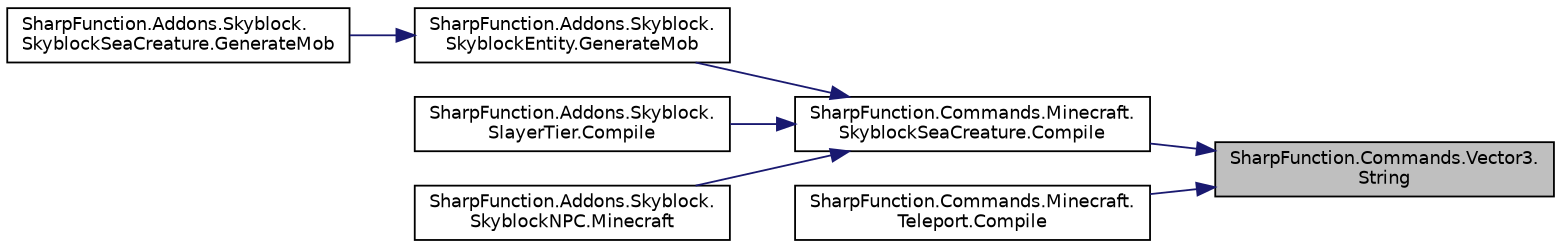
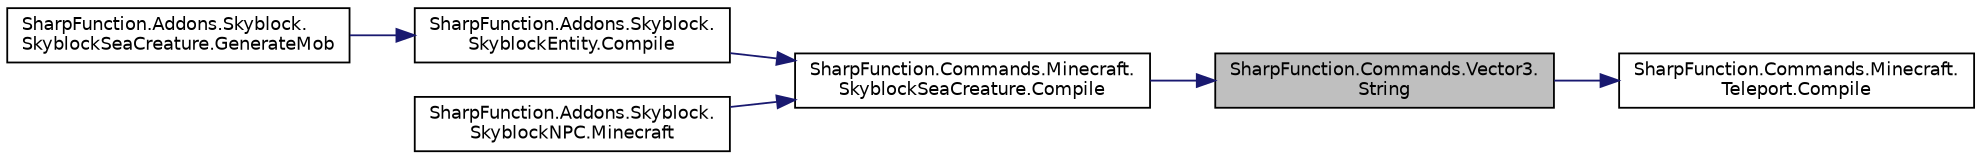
node "SharpFunction.Addons.Skyblock. SkyblockEntity.GenerateMob": label "SharpFunction.Addons.Skyblock. SkyblockEntity.GenerateMob" -> "SharpFunction.Addons.Skyblock. SkyblockEntity.Compile"
node "SharpFunction.Addons.Skyblock. SlayerTier.Compile": removed
edge "SharpFunction.Commands.Minecraft. Teleport.Compile" -> "SharpFunction.Commands.Vector3. String": reversed
